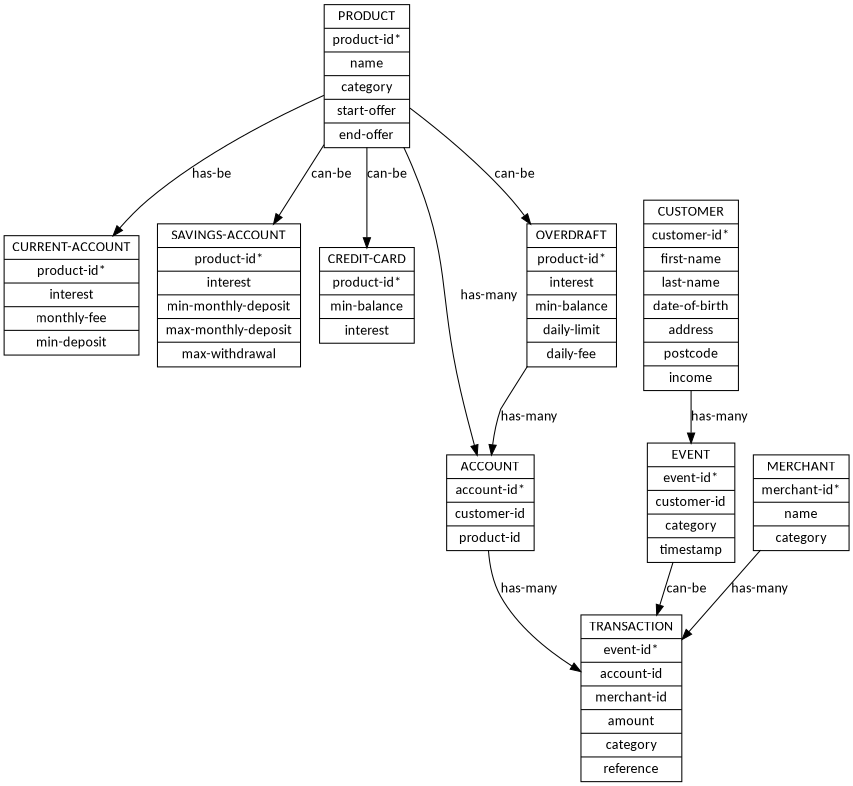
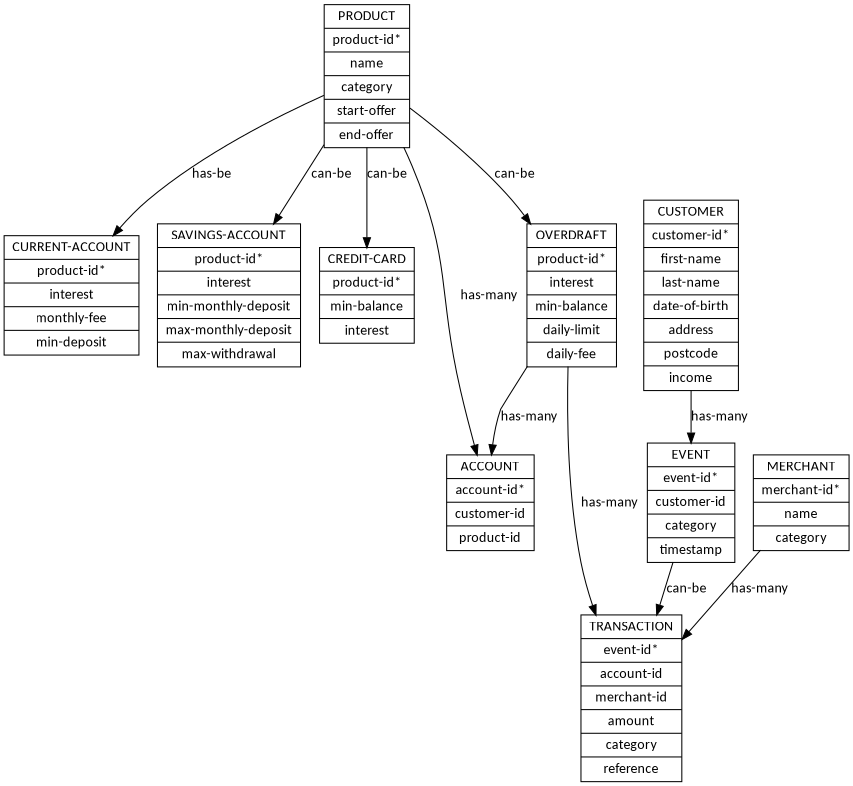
edge "ACCOUNT" -> "TRANSACTION": now "OVERDRAFT" -> "TRANSACTION"
